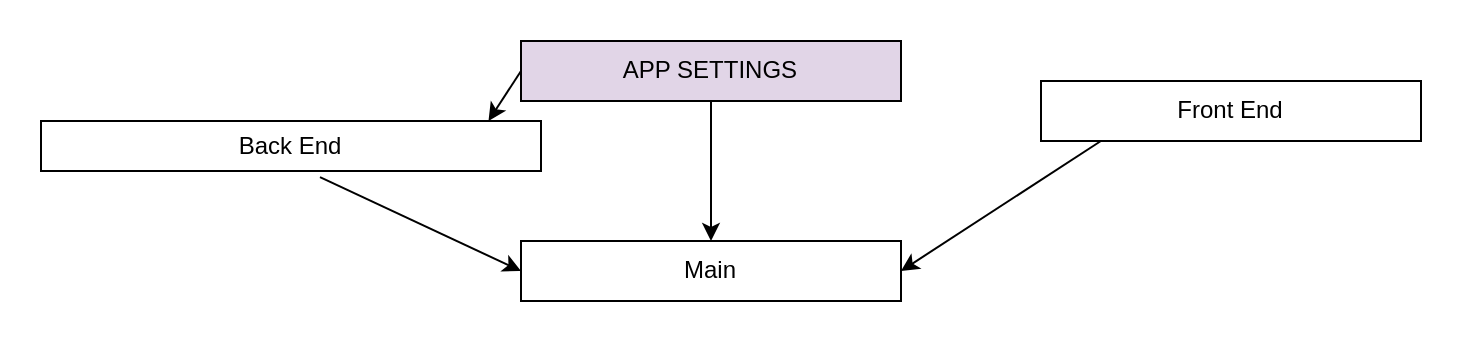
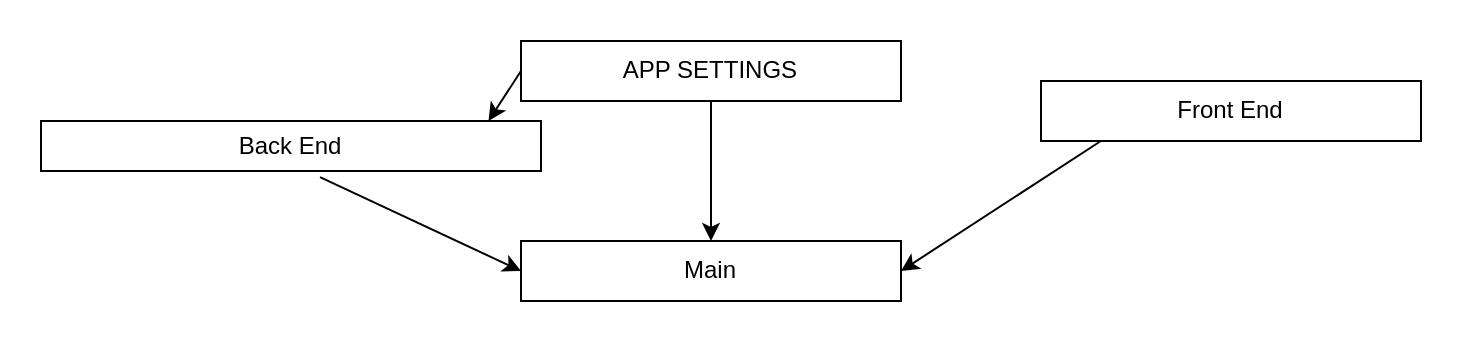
node "APP SETTINGS": fillcolor #e1d5e7 -> #ffffff
